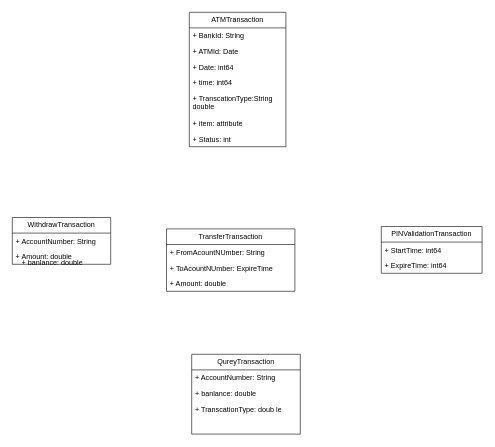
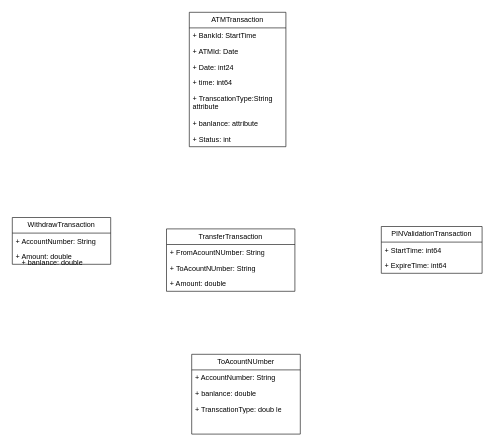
node "+ BankId: String": label "+ BankId: String" -> "+ BankId: StartTime"
node "+ Date: int64": label "+ Date: int64" -> "+ Date: int24"
node "+ TranscationType:String double": label "+ TranscationType:String double" -> "+ TranscationType:String attribute"
node "+ item: attribute": label "+ item: attribute" -> "+ banlance: attribute"
node "+ ToAcountNUmber: ExpireTime": label "+ ToAcountNUmber: ExpireTime" -> "+ ToAcountNUmber: String"
node "QureyTransaction": label "QureyTransaction" -> "ToAcountNUmber"
